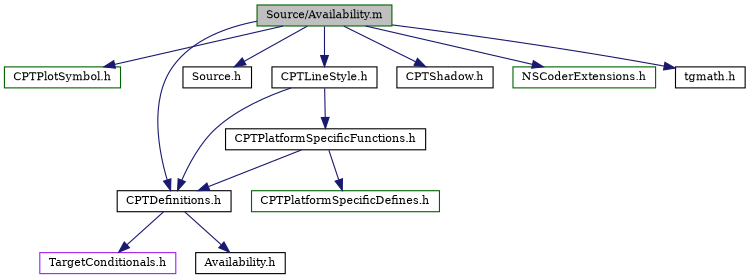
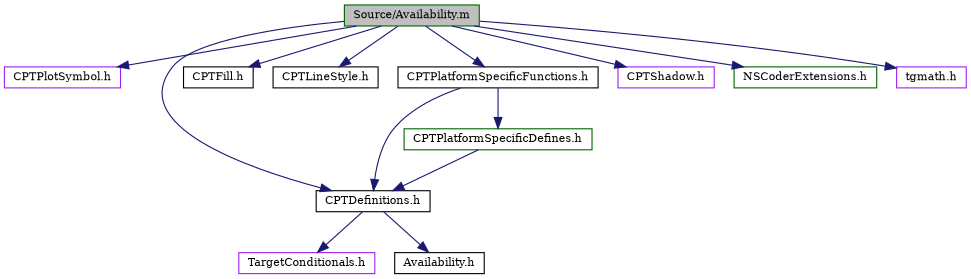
node "CPTPlotSymbol.h": color darkgreen -> purple
node "Source.h": label "Source.h" -> "CPTFill.h"
node "CPTShadow.h": color black -> purple
node "tgmath.h": color black -> purple
edge "CPTLineStyle.h" -> "CPTPlatformSpecificFunctions.h": now "Source/Availability.m" -> "CPTPlatformSpecificFunctions.h"
edge "CPTLineStyle.h" -> "CPTDefinitions.h": now "CPTPlatformSpecificDefines.h" -> "CPTDefinitions.h"
